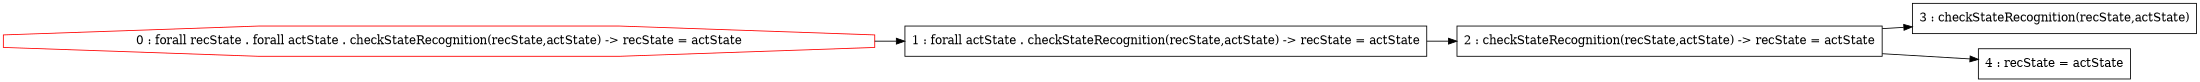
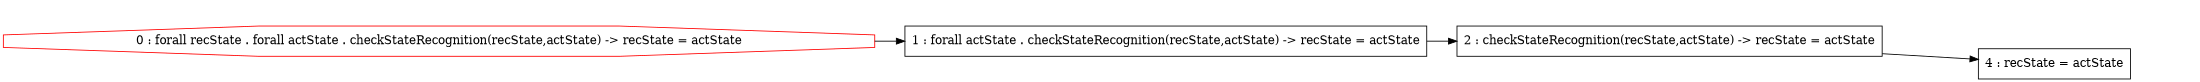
node "3 : checkStateRecognition(recState,actState)": removed
